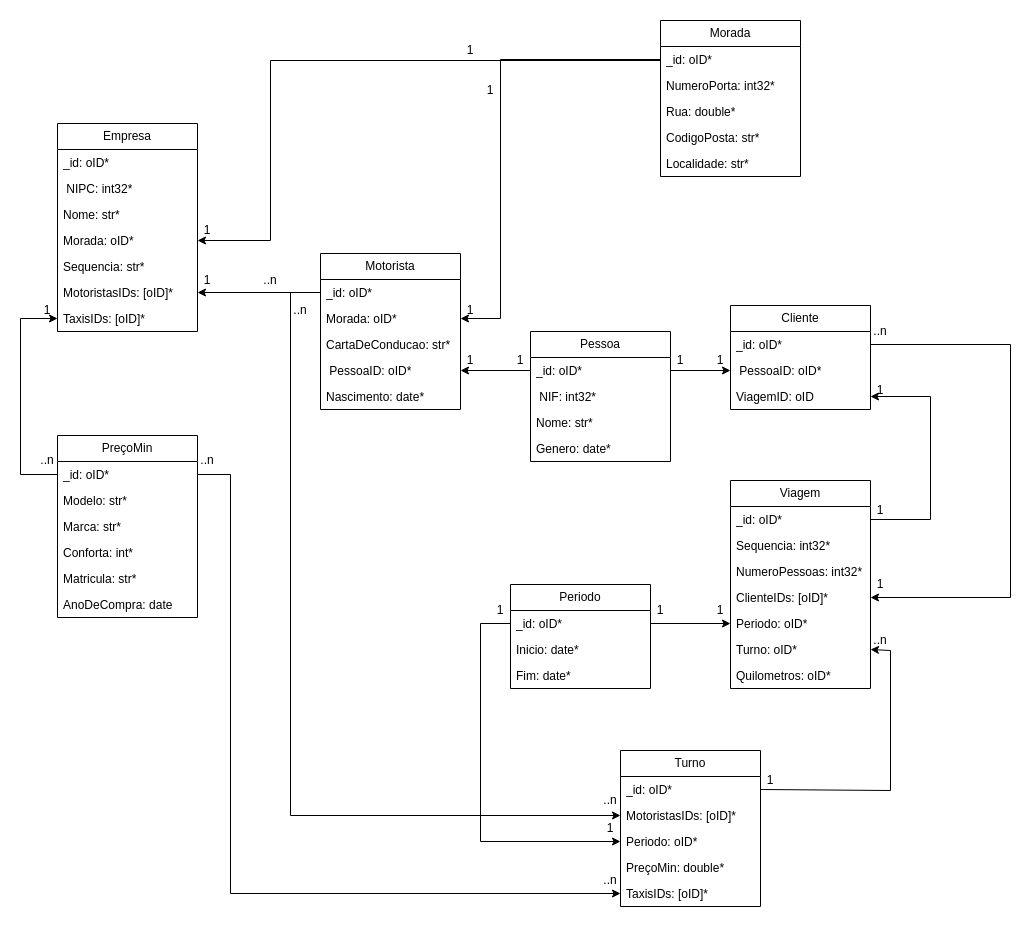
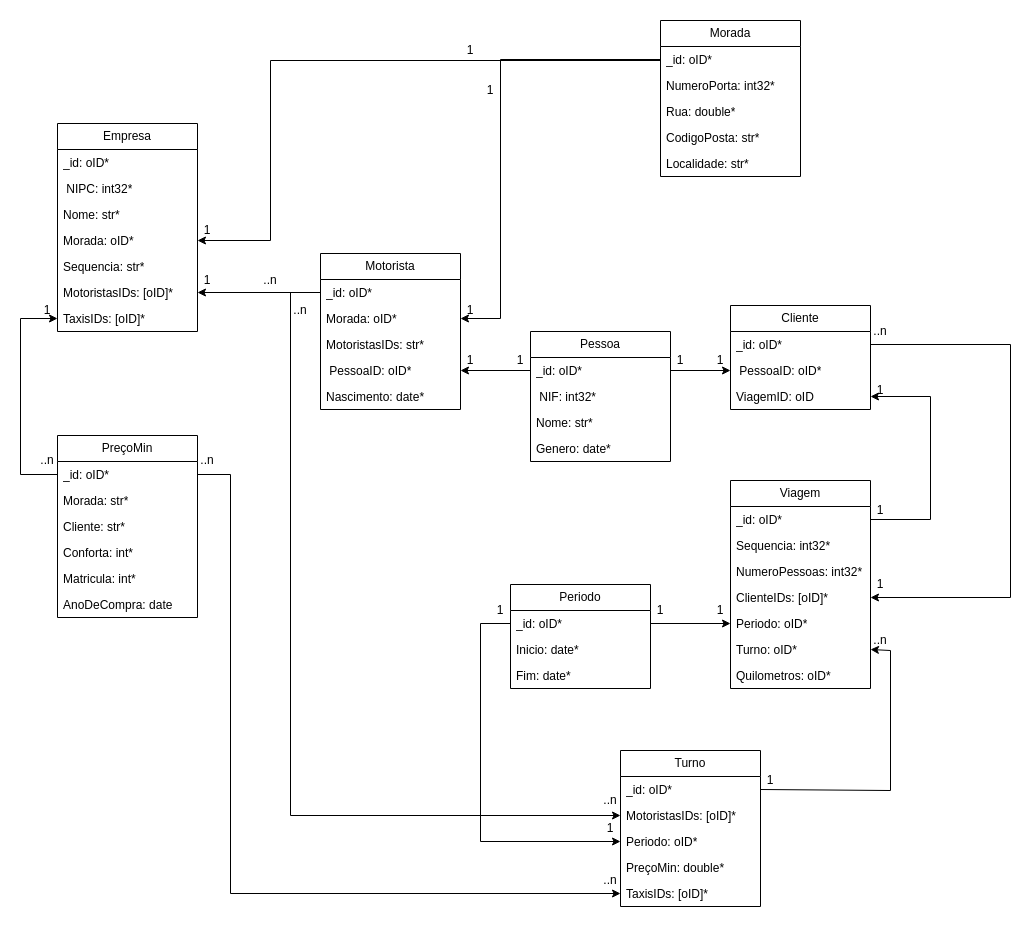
node "CartaDeConducao: str*": label "CartaDeConducao: str*" -> "MotoristasIDs: str*"
node "Modelo: str*": label "Modelo: str*" -> "Morada: str*"
node "Marca: str*": label "Marca: str*" -> "Cliente: str*"
node "Matricula: str*": label "Matricula: str*" -> "Matricula: int*"
